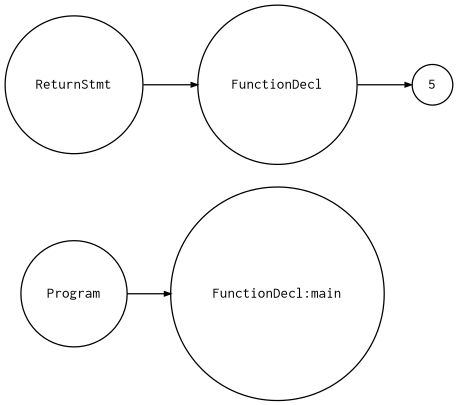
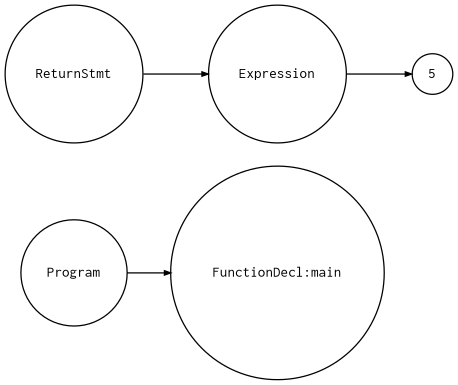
node "FunctionDecl": label "FunctionDecl" -> "Expression"
